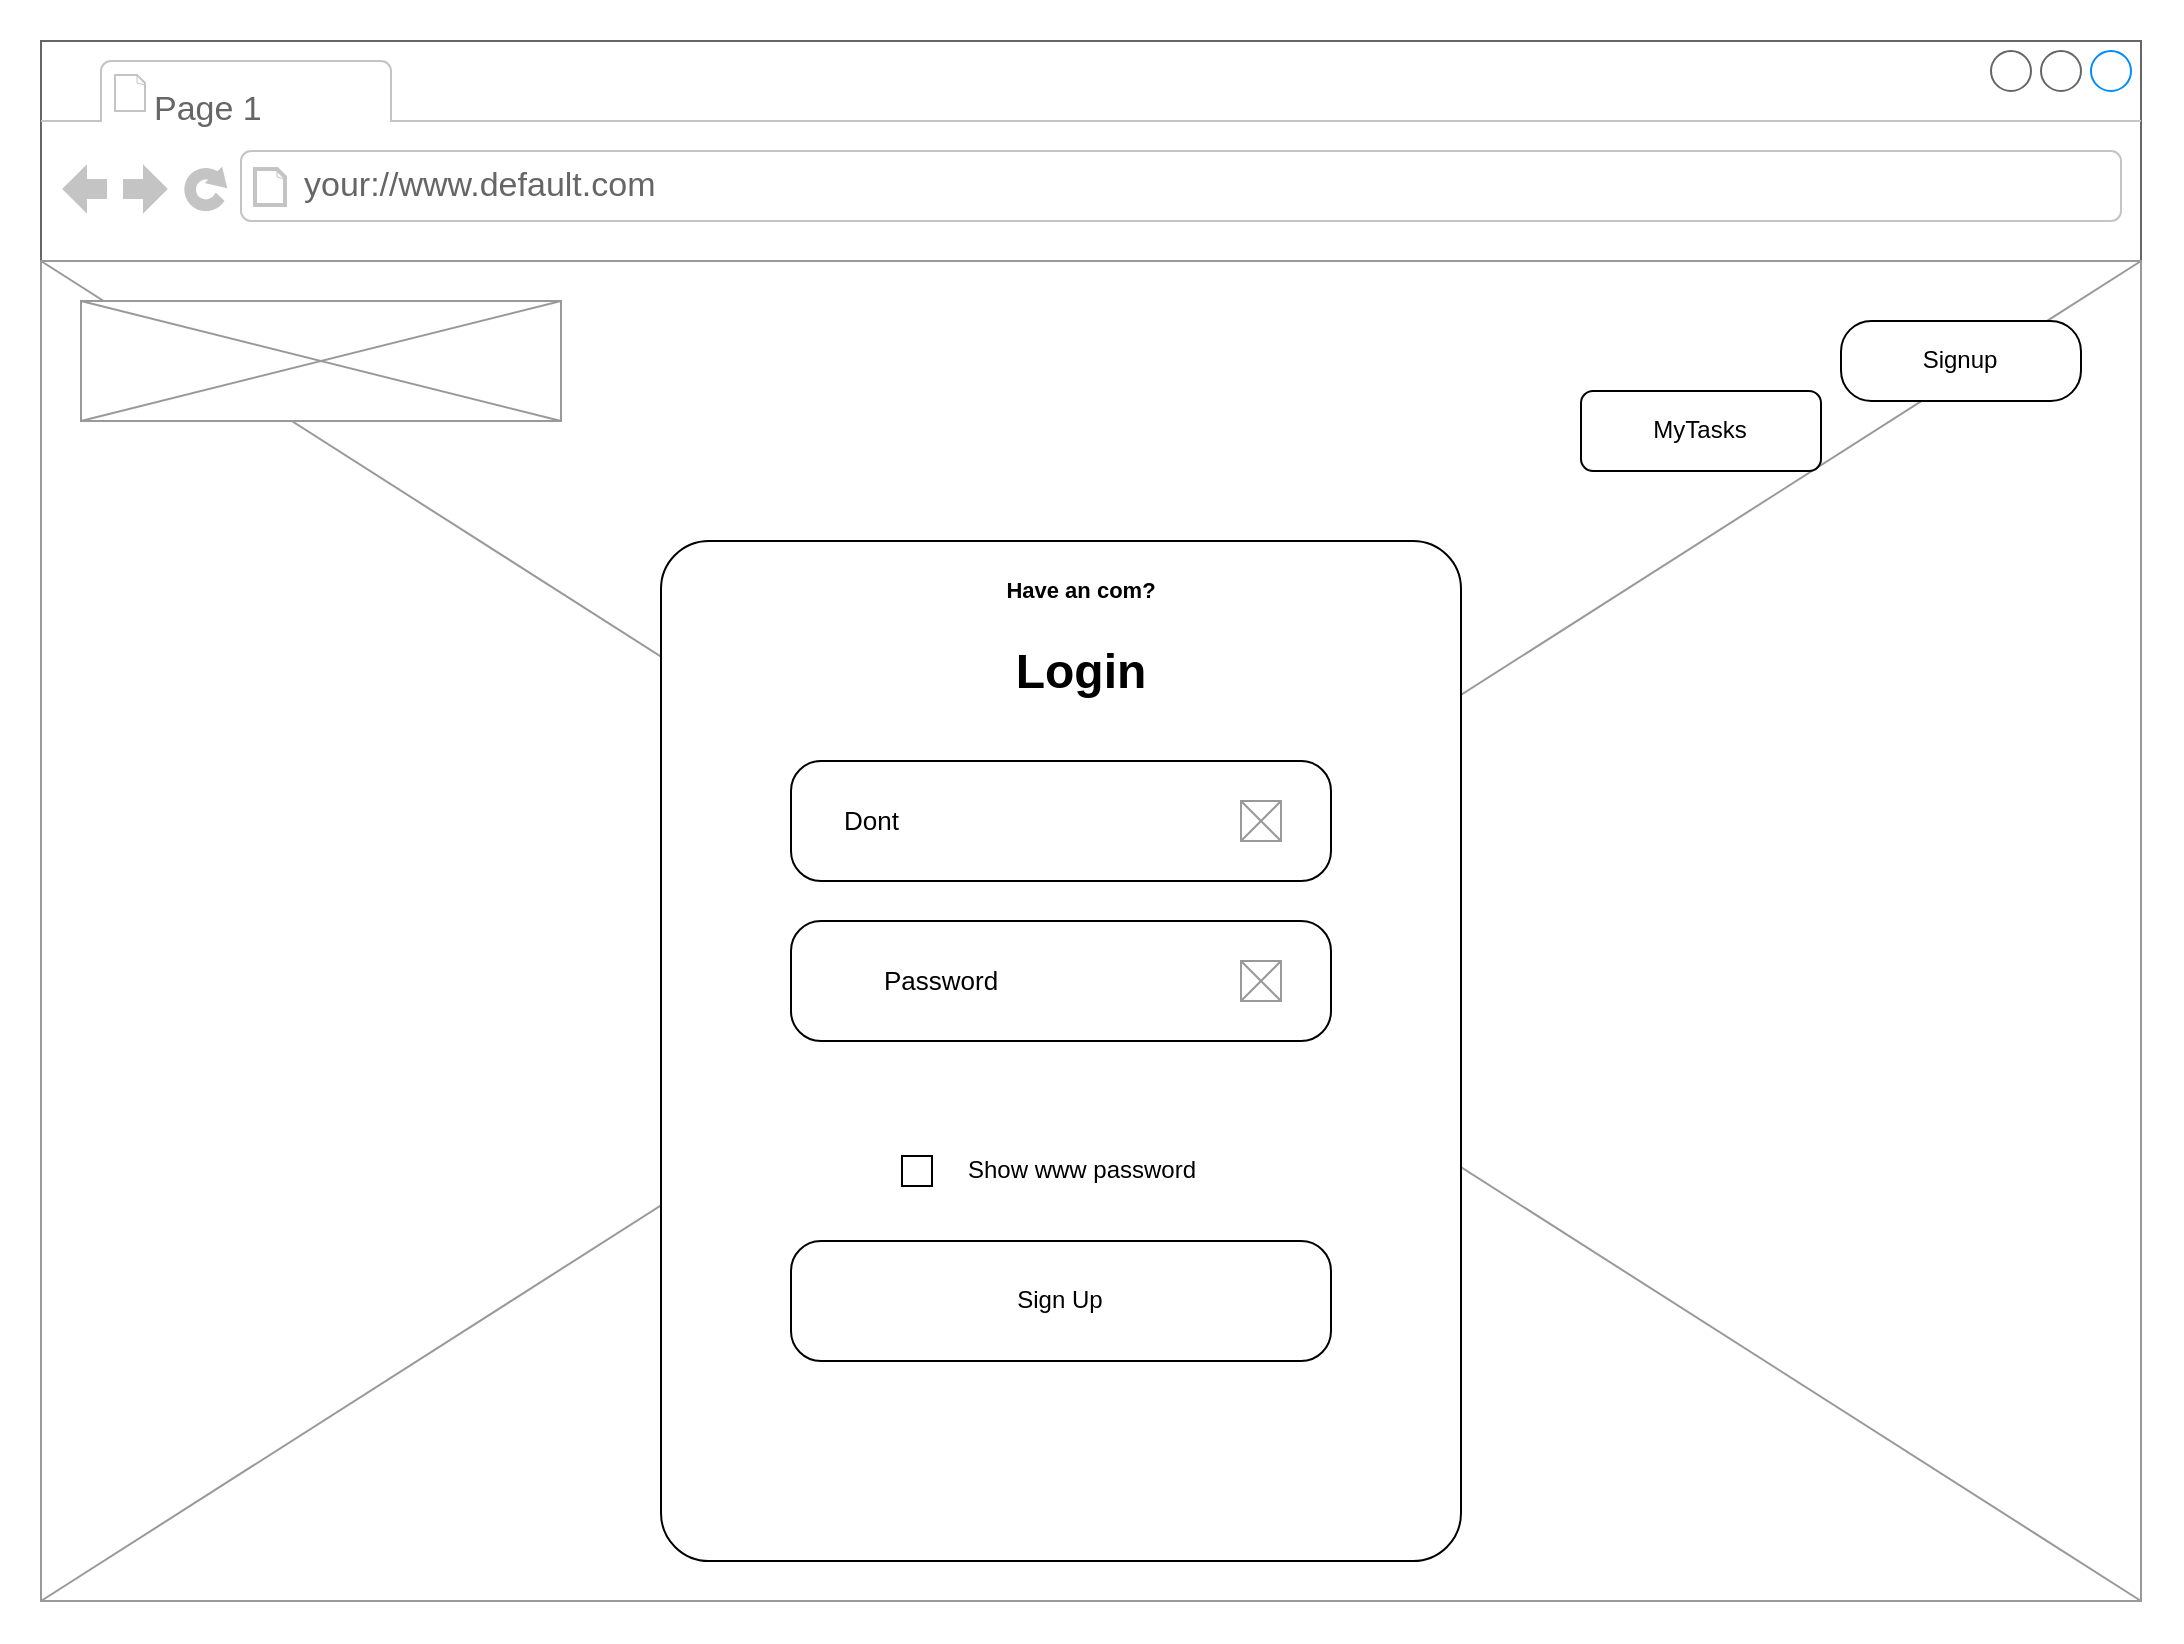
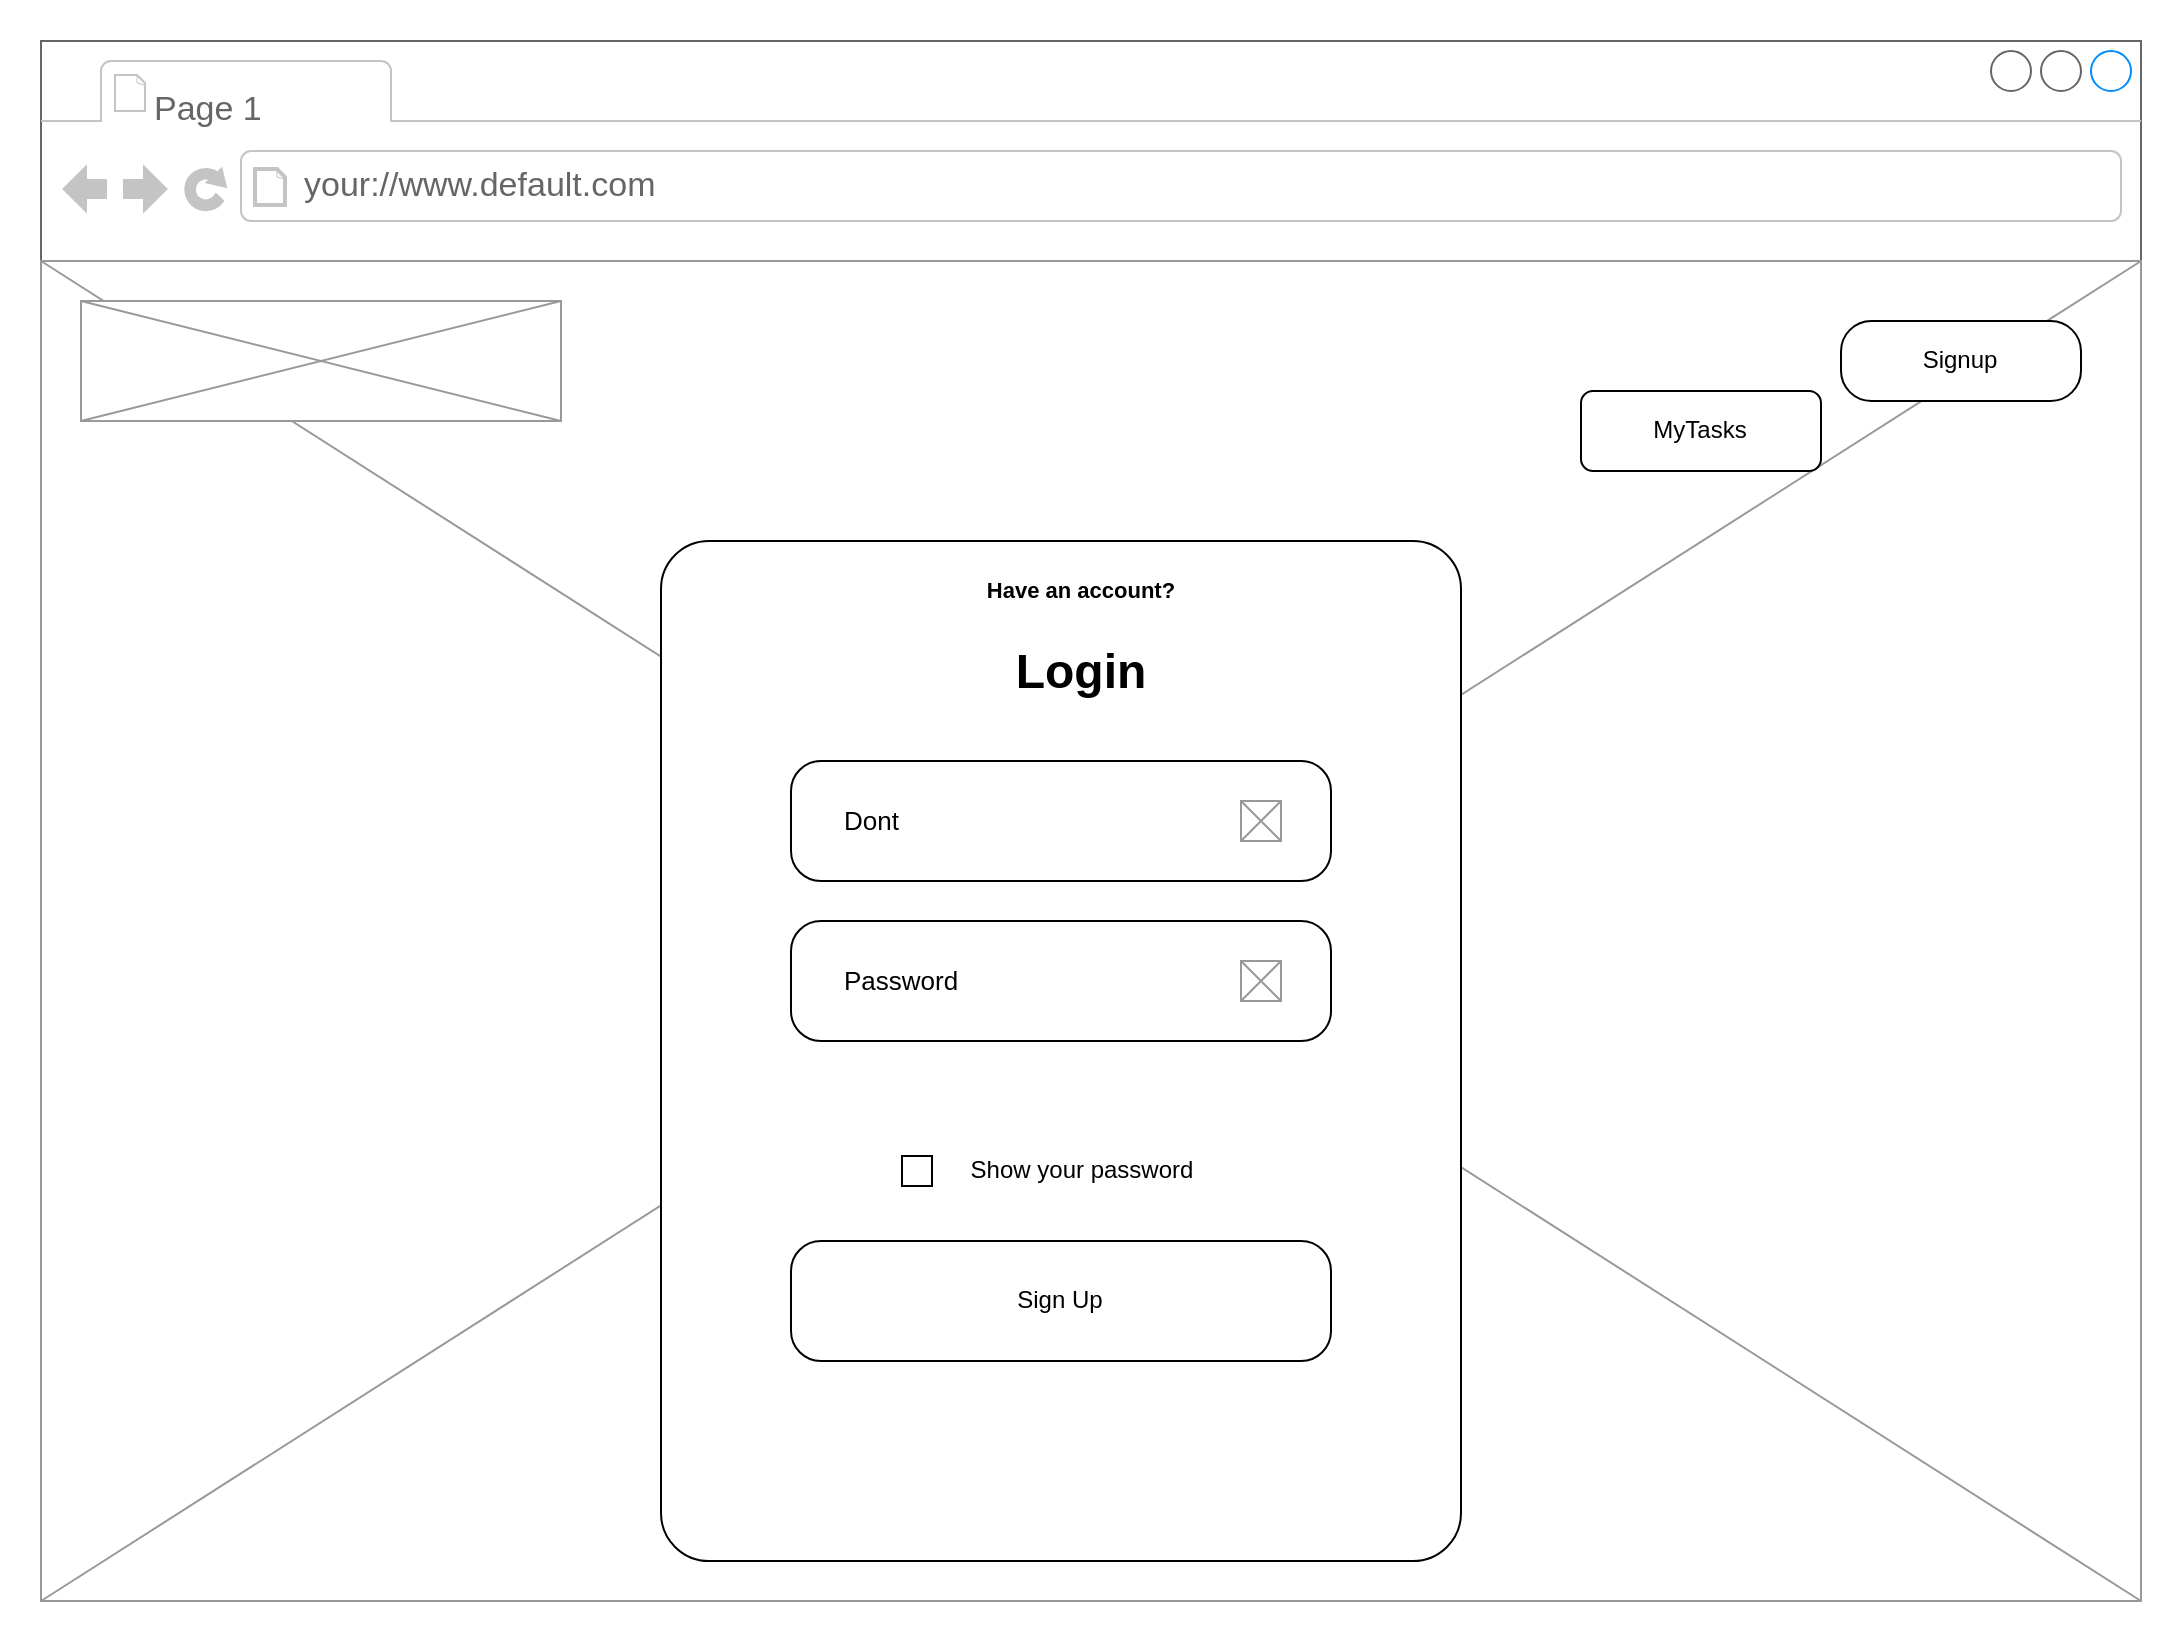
node "Have an com?": label "Have an com?" -> "Have an account?"
node "Password": moved (1031, 981) -> (991, 981)
node "Show www password": label "Show www password" -> "Show your password"
